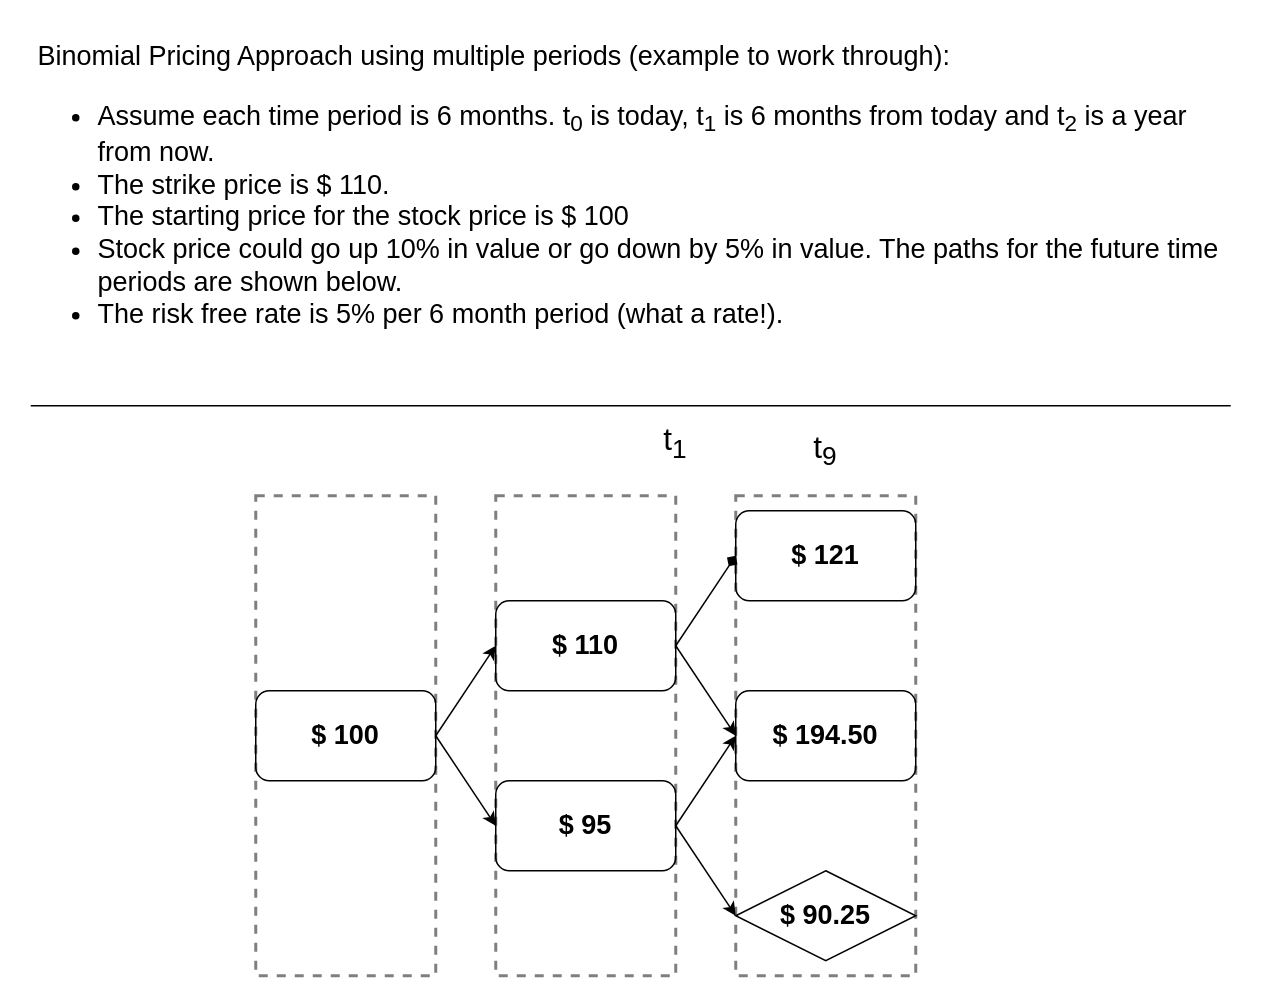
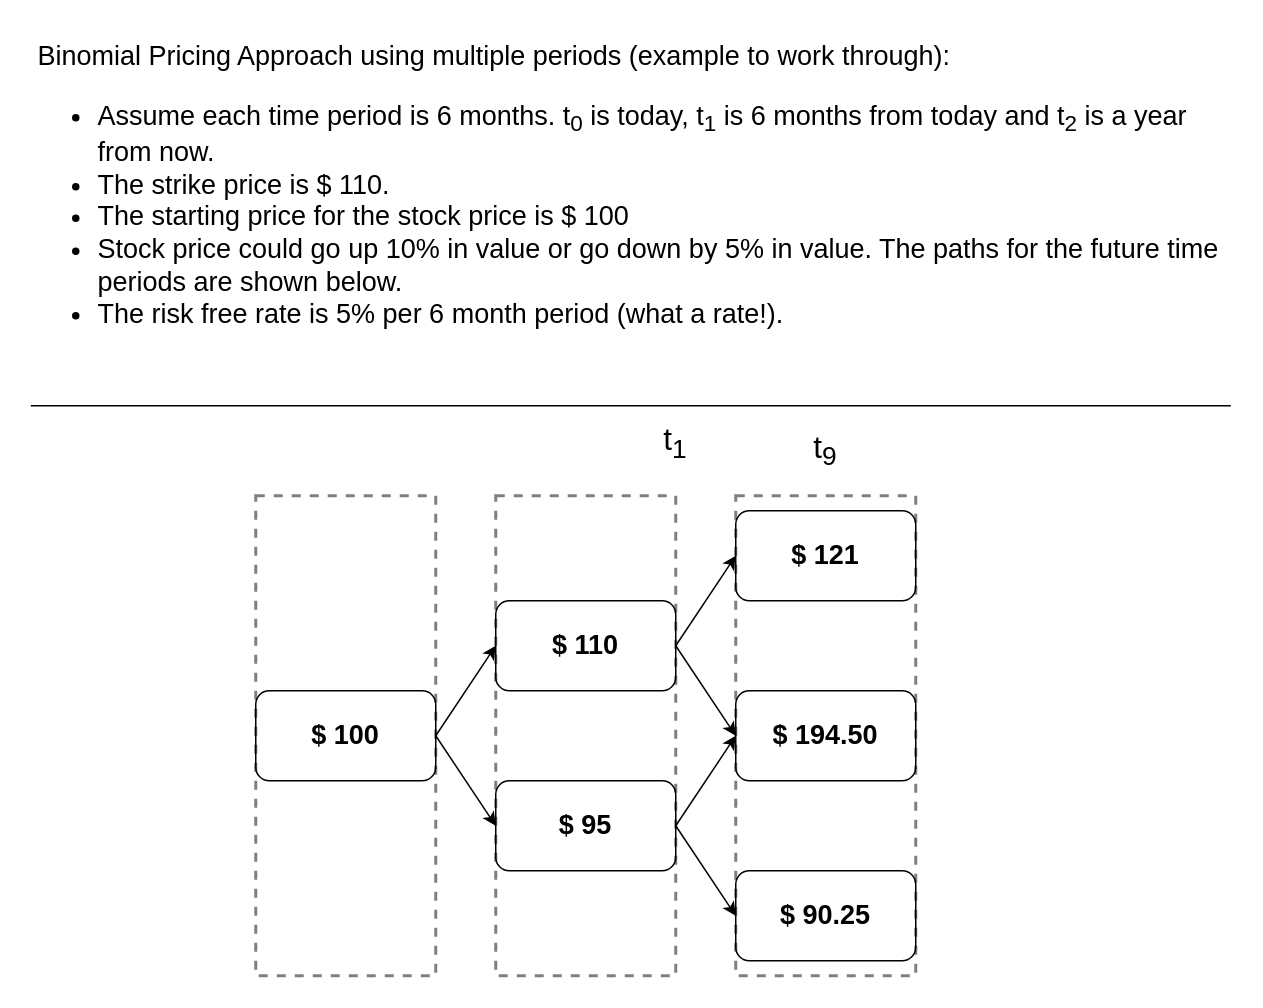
edge "$ 110" -> "$ 121": arrowhead diamond -> classic
node "$ 90.25": shape diamond -> rounded rectangle
